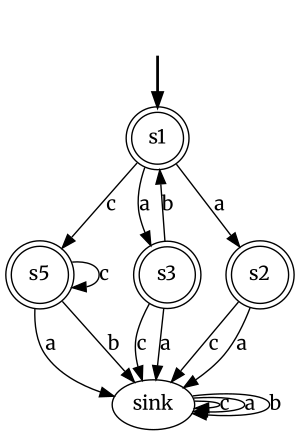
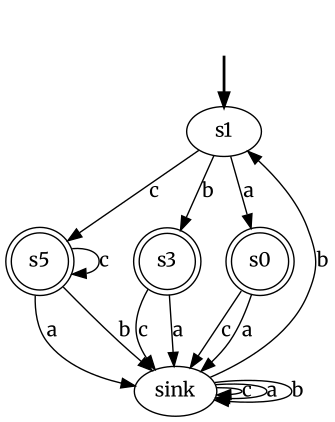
node "s1": shape doublecircle -> ellipse
edge "s1" -> "s3": label "a" -> "b"
edge "s3" -> "s1": now "sink" -> "s1"
node "s2": label "s2" -> "s0"
